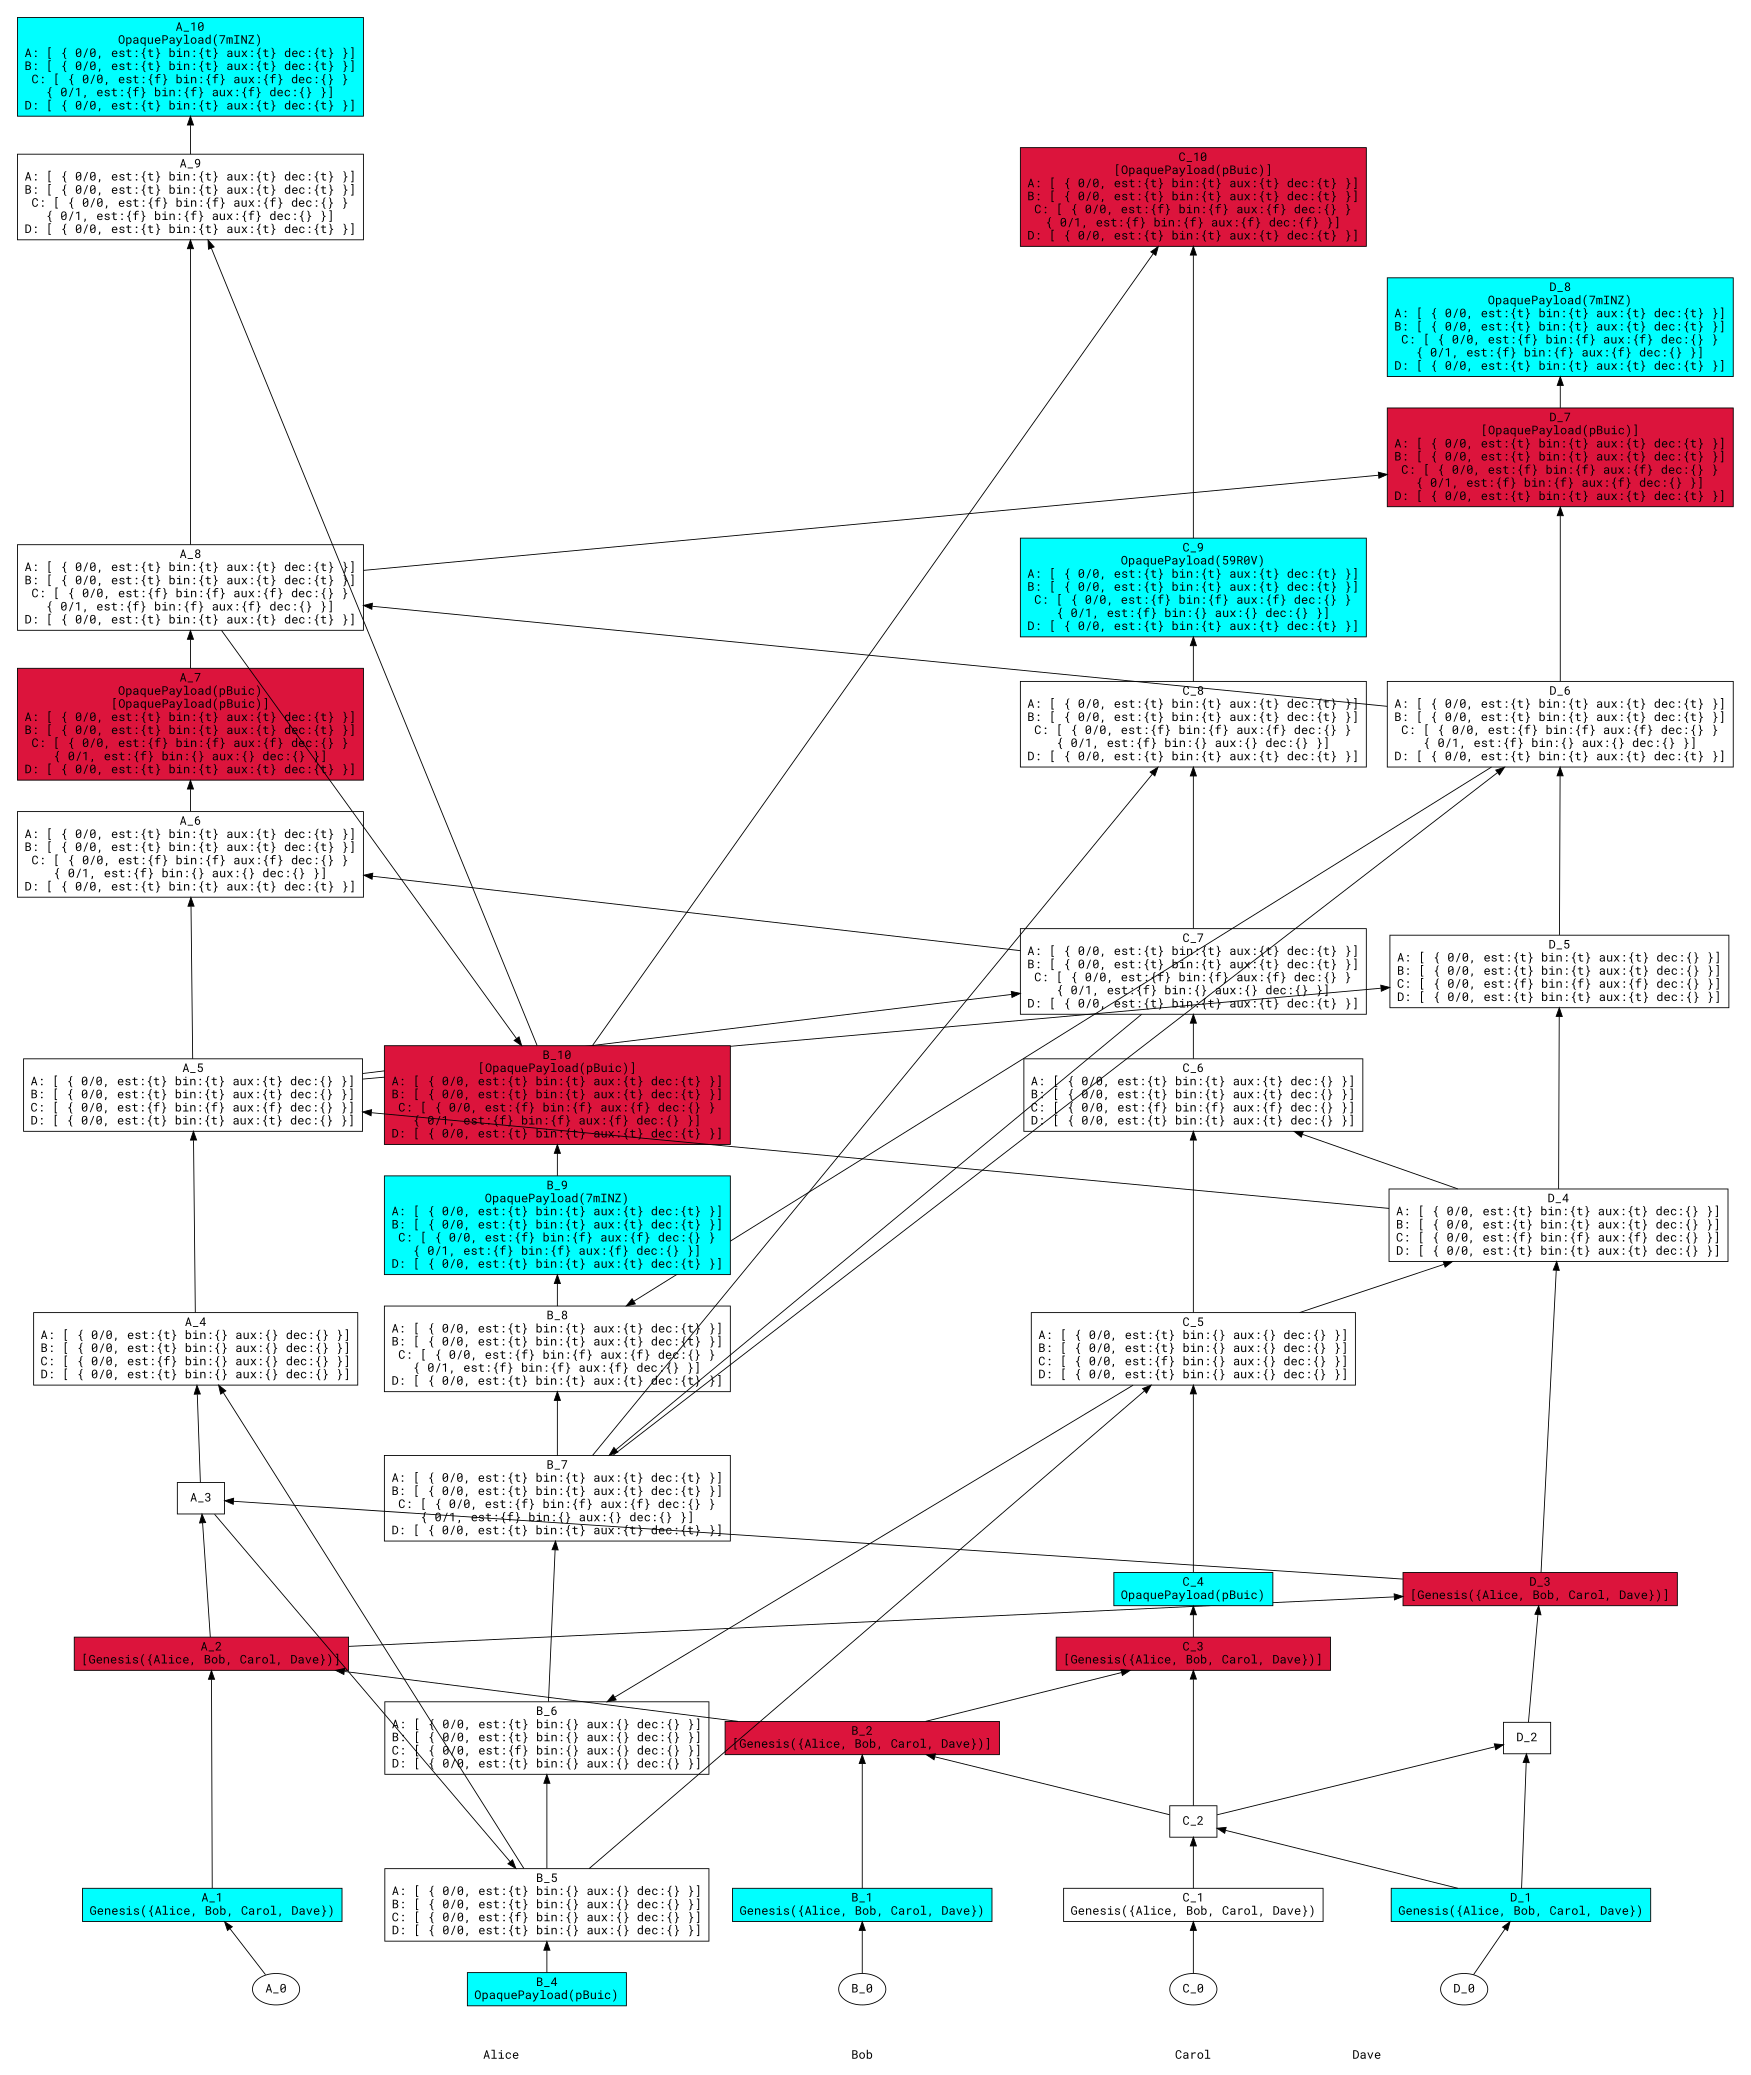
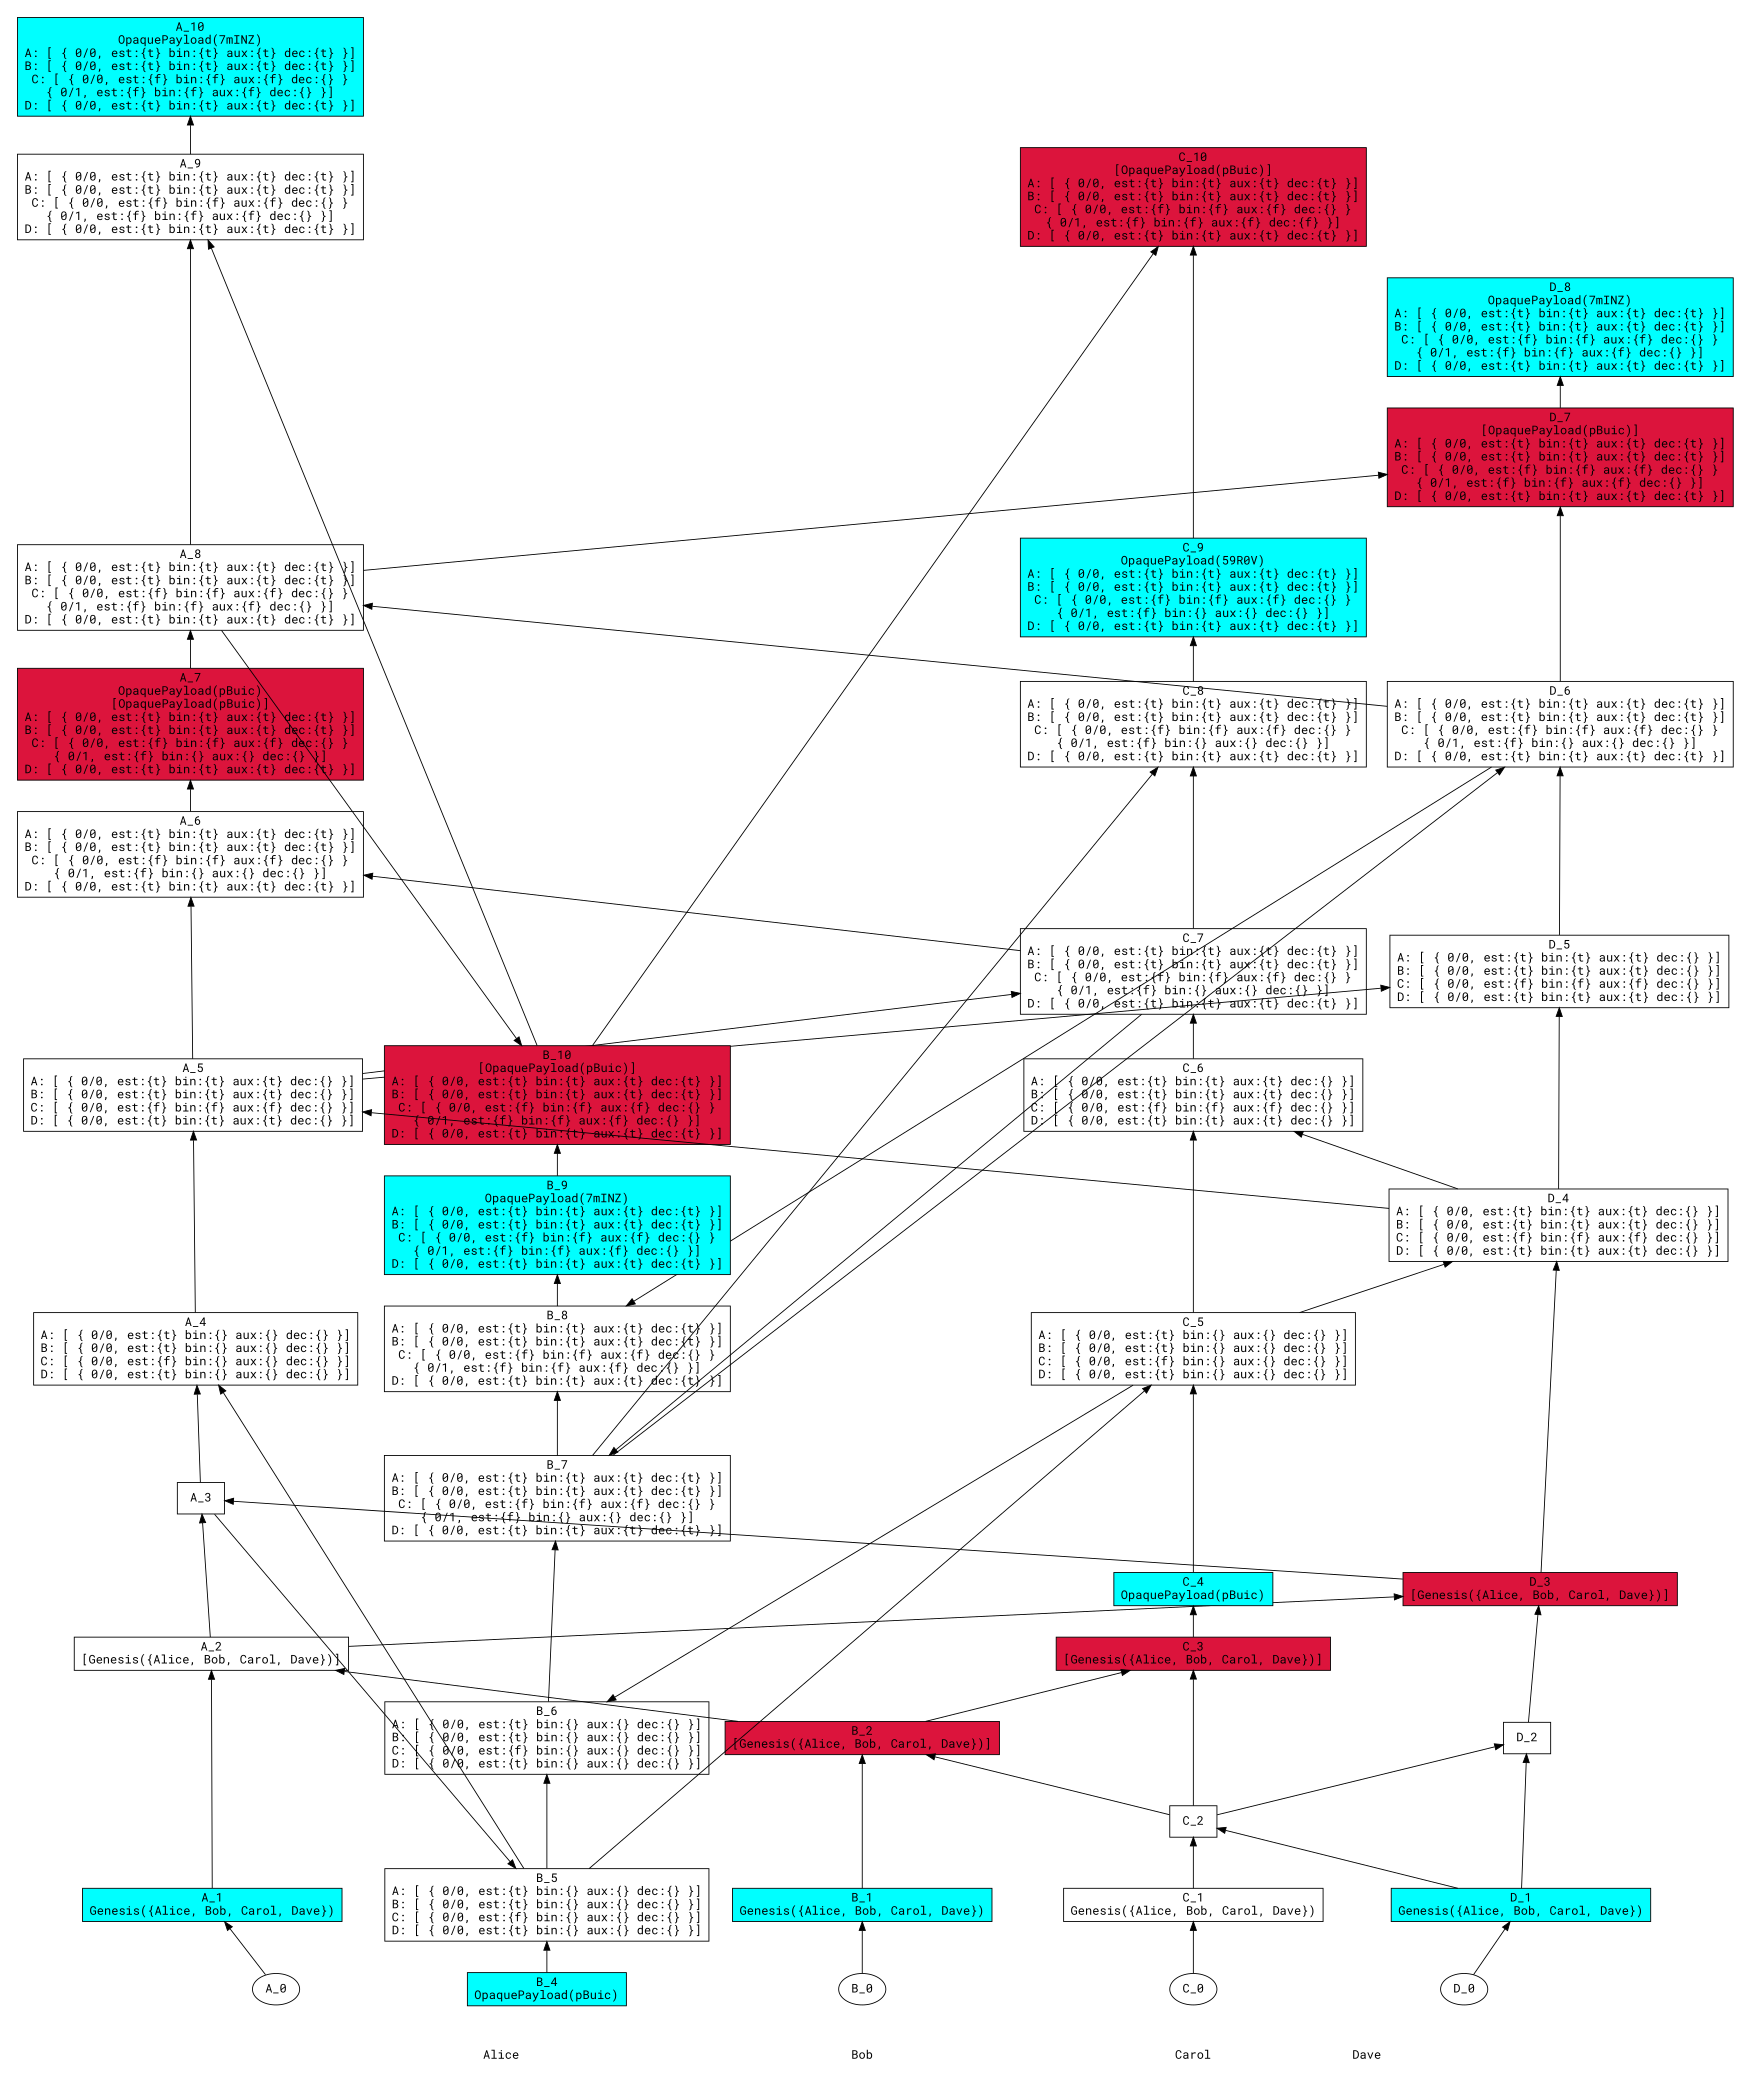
node "A_2 [Genesis({Alice, Bob, Carol, Dave})]": fillcolor crimson -> white
